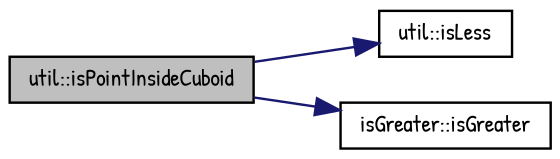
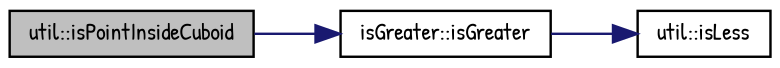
edge "util::isPointInsideCuboid" -> "util::isLess": now "isGreater::isGreater" -> "util::isLess"
